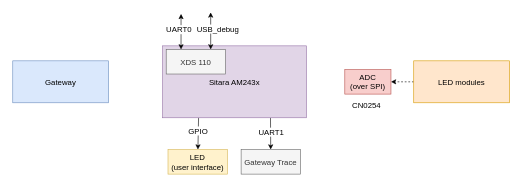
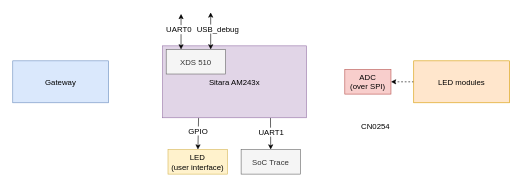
node "XDS 110": label "XDS 110" -> "XDS 510"
node "CN0254": moved (366, 105) -> (375, 126)
node "Gateway Trace": label "Gateway Trace" -> "SoC Trace"
